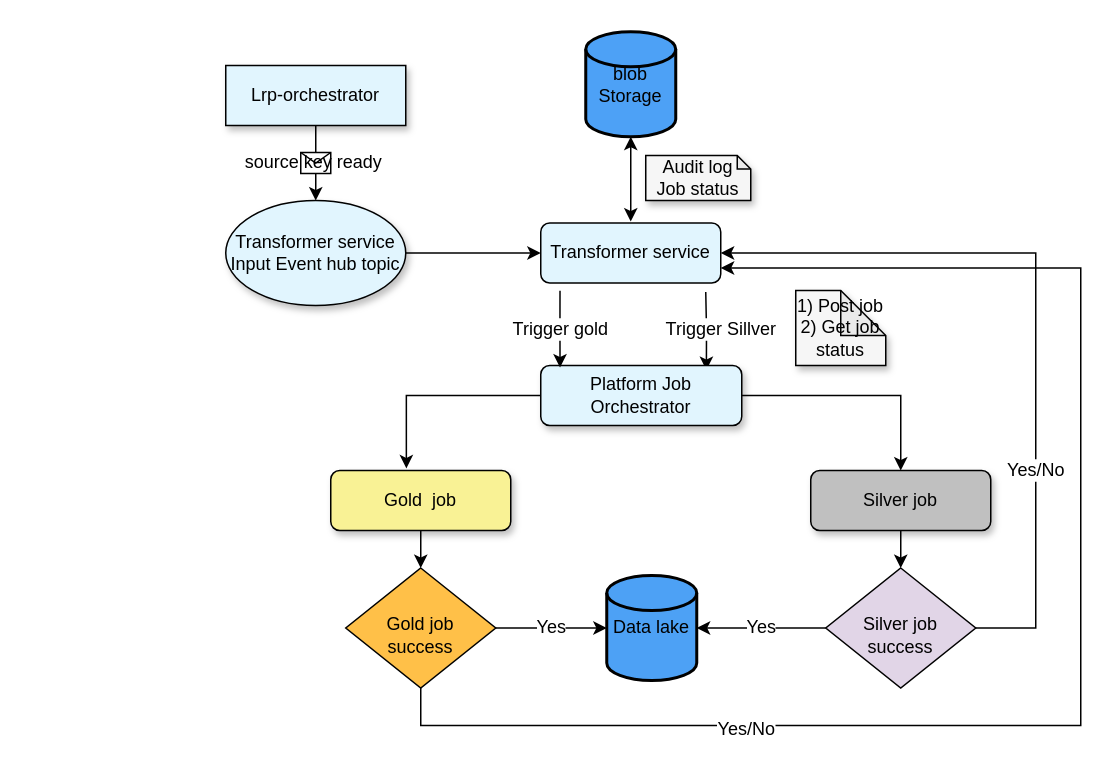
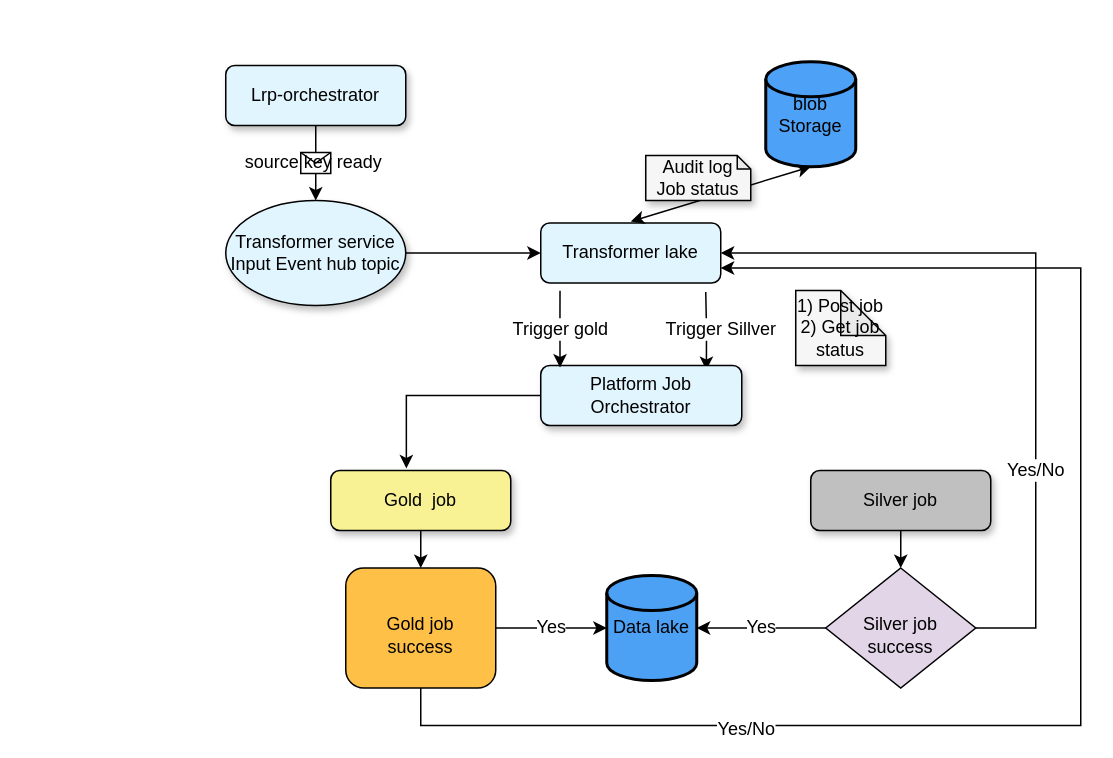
node "blob Storage": moved (631, 84) -> (811, 114)
node "Lrp-orchestrator": shape rectangle -> rounded rectangle
node "Transformer service": label "Transformer service" -> "Transformer lake"
edge "Platform Job Orchestrator" -> "Silver job": removed
node "Gold job success": shape diamond -> rounded rectangle
